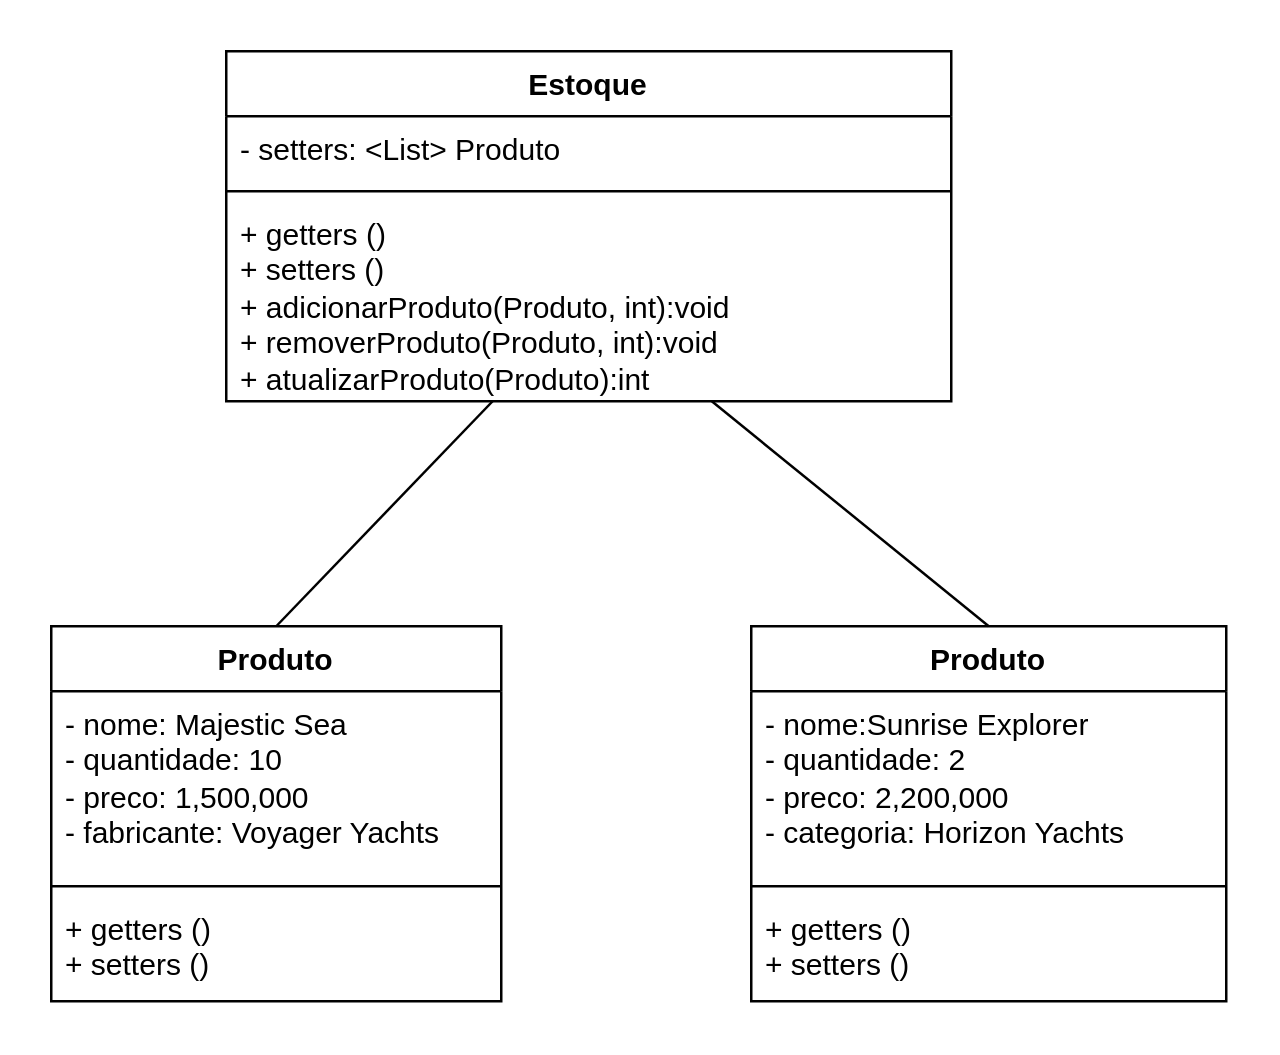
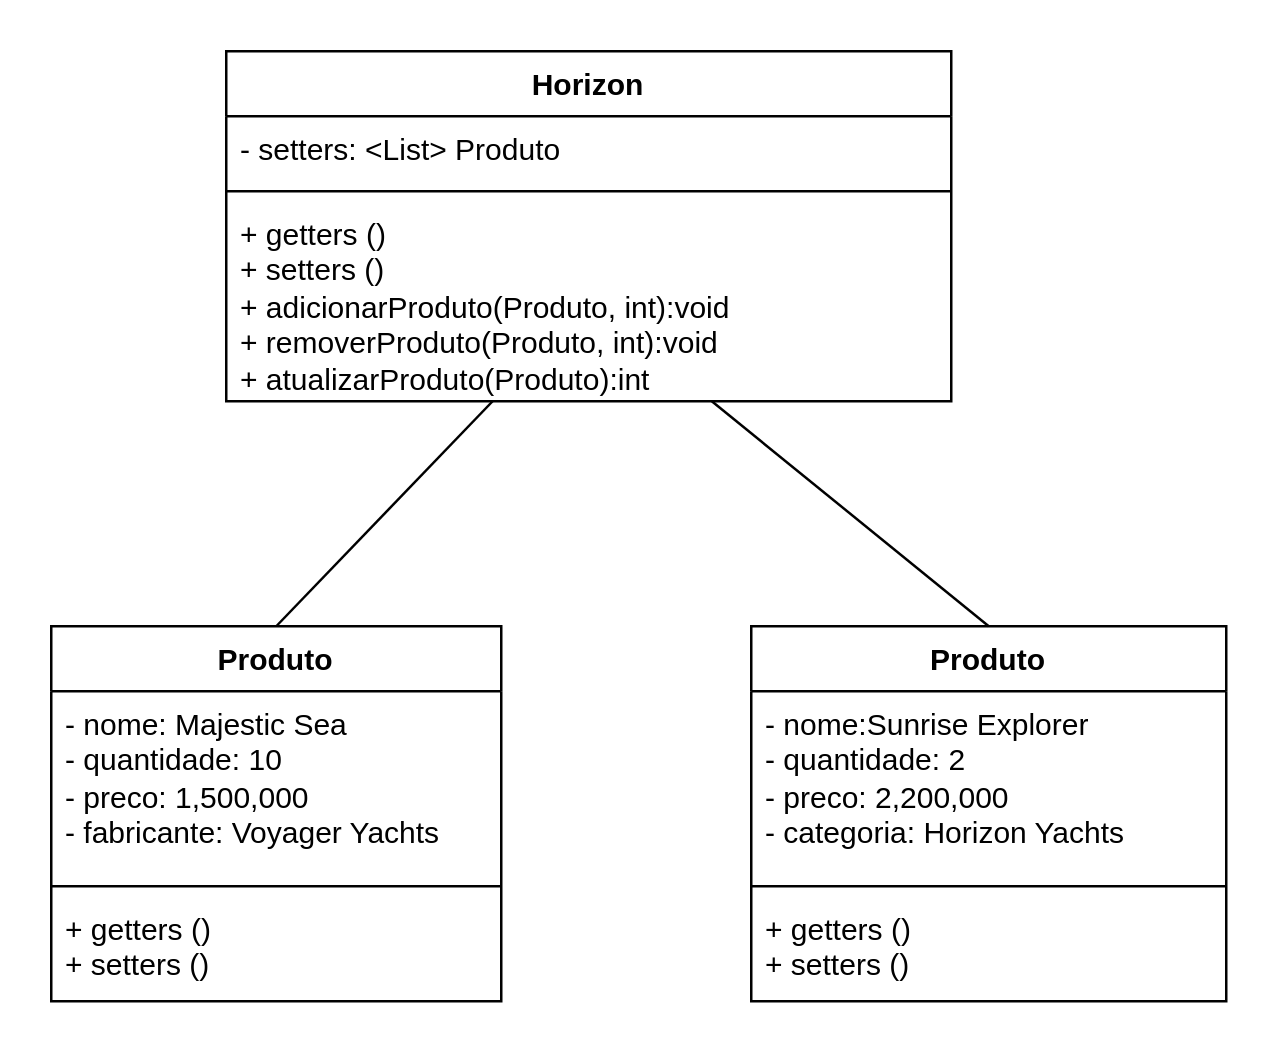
node "Estoque": label "Estoque" -> "Horizon"
